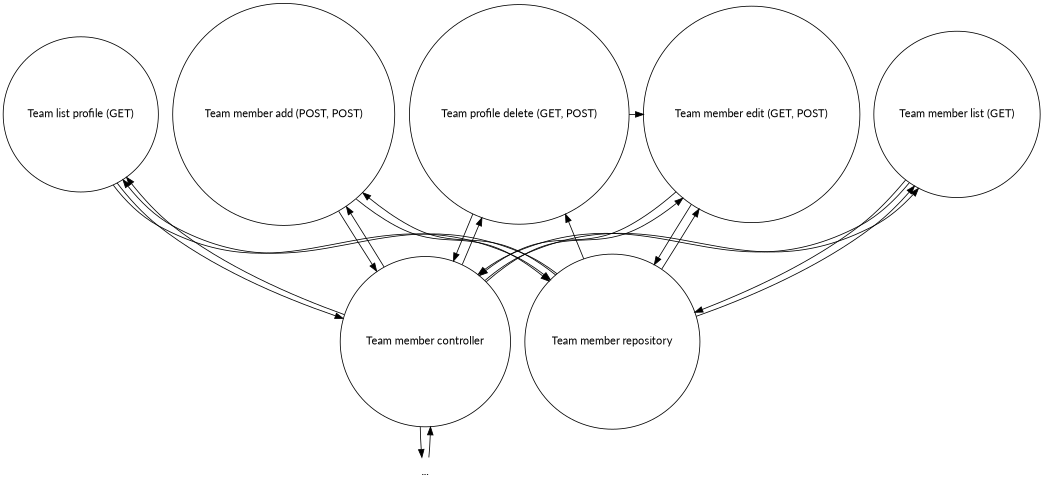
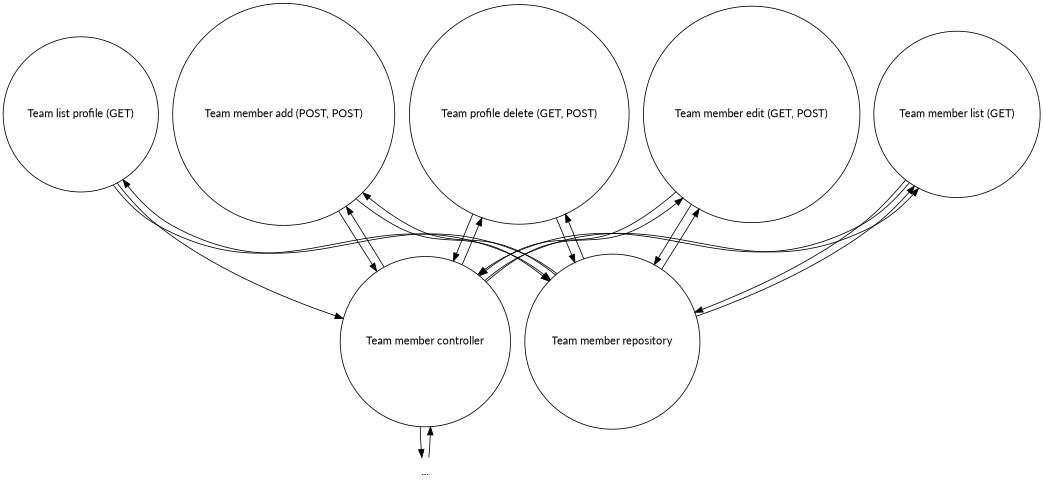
edge "Team profile delete (GET, POST)" -> "Team member edit (GET, POST)": now "Team profile delete (GET, POST)" -> "Team member repository"
edge "Team member controller" -> "Team list profile (GET)": removed
